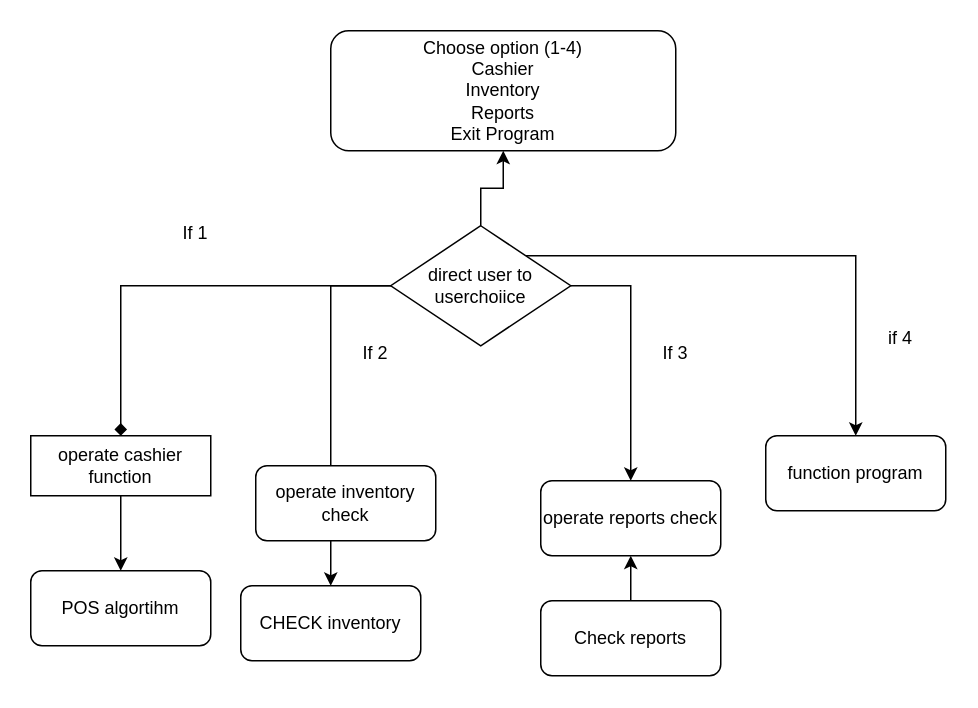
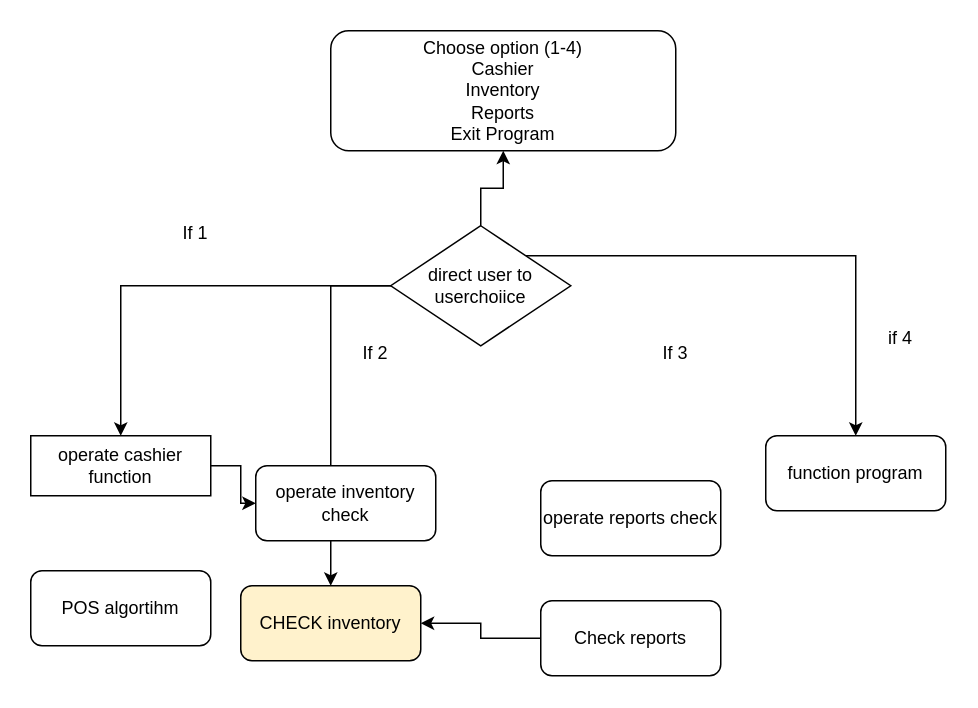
edge "direct user to userchoiice" -> "operate reports check": removed
edge "direct user to userchoiice" -> "operate cashier function": arrowhead diamond -> classic
edge "operate cashier function" -> "POS algortihm": now "operate cashier function" -> "operate inventory check"
edge "Check reports" -> "operate reports check": now "Check reports" -> "CHECK inventory"
node "CHECK inventory": fillcolor #ffffff -> #fff2cc
